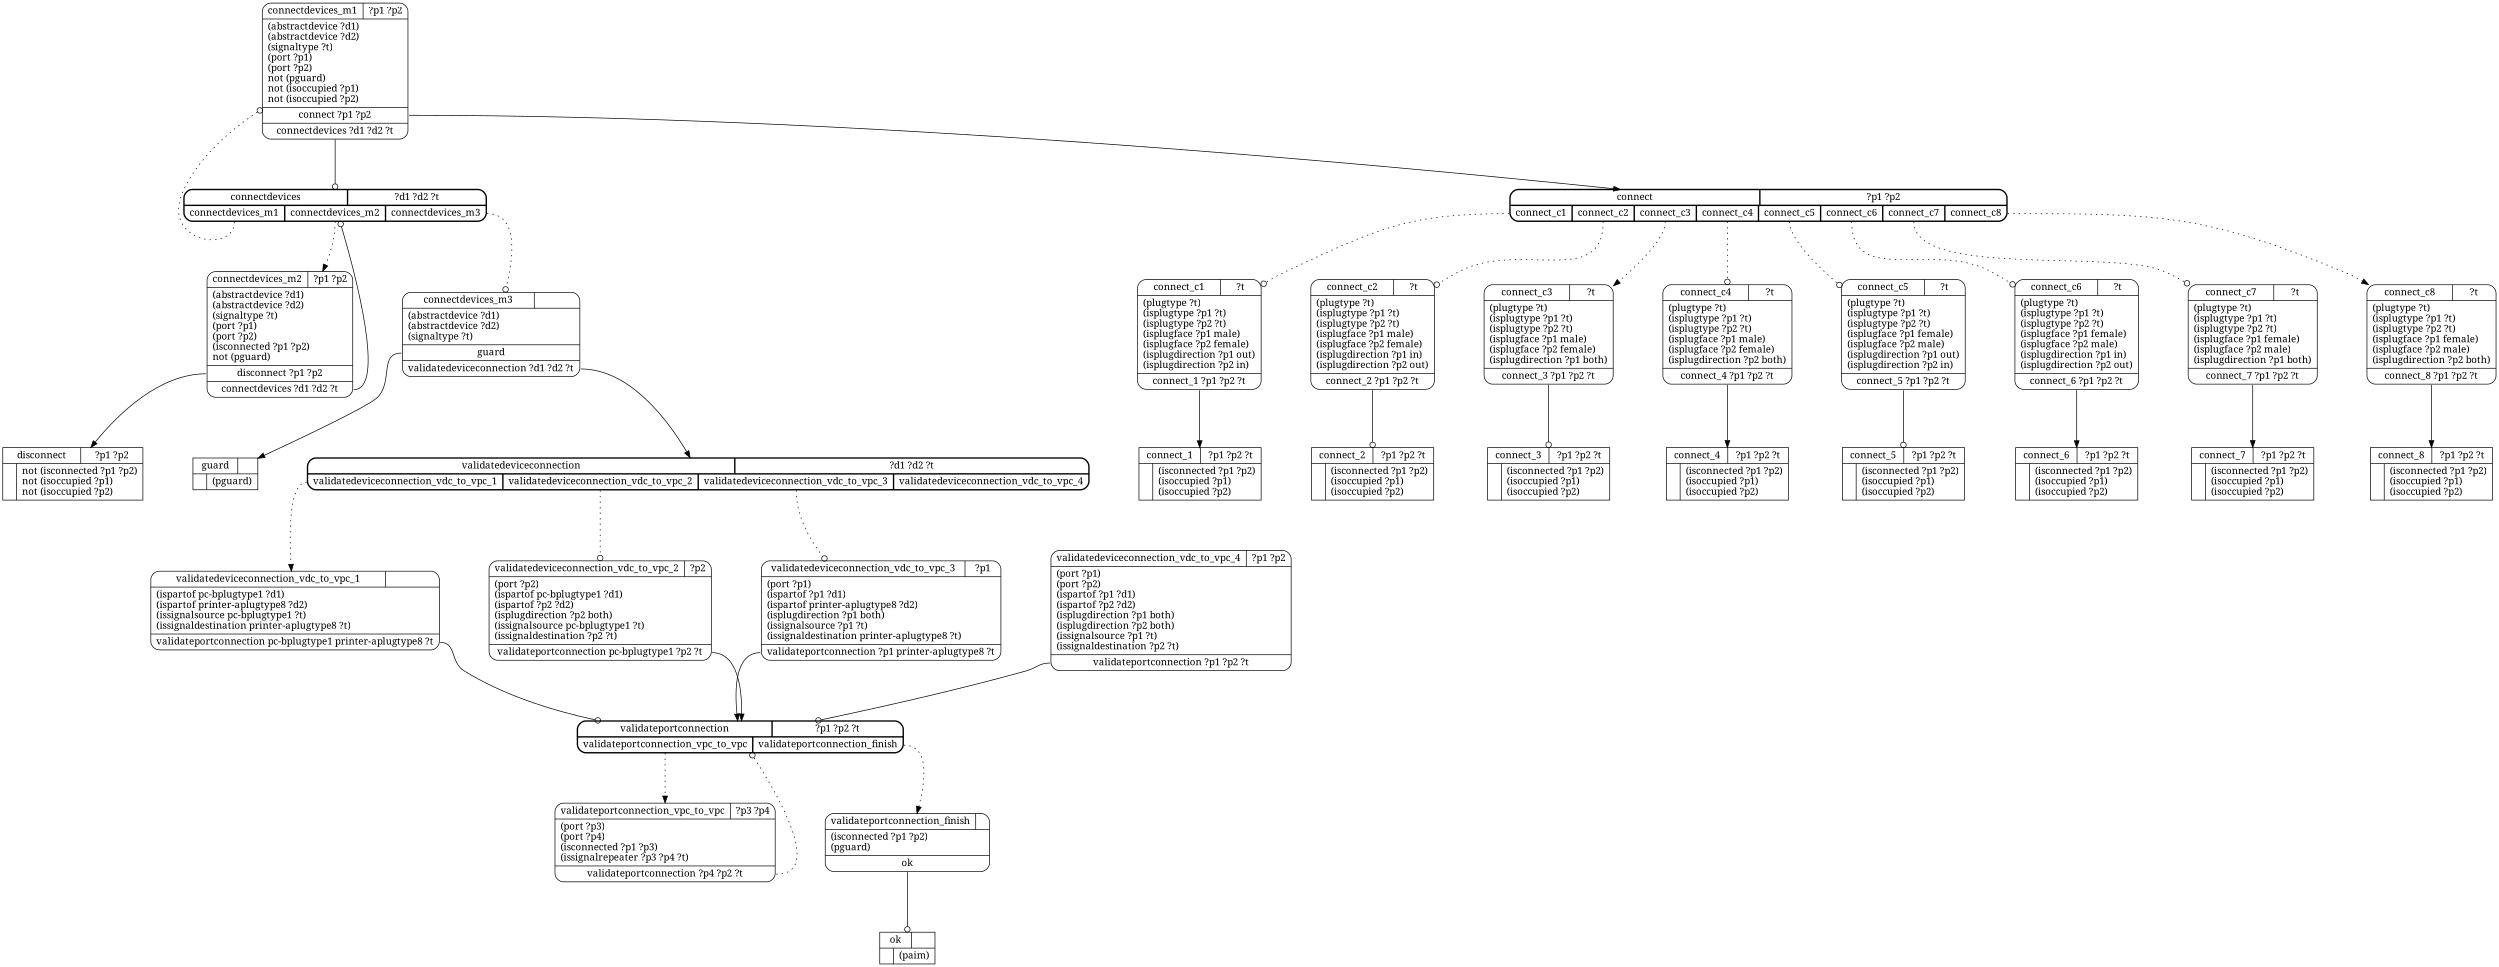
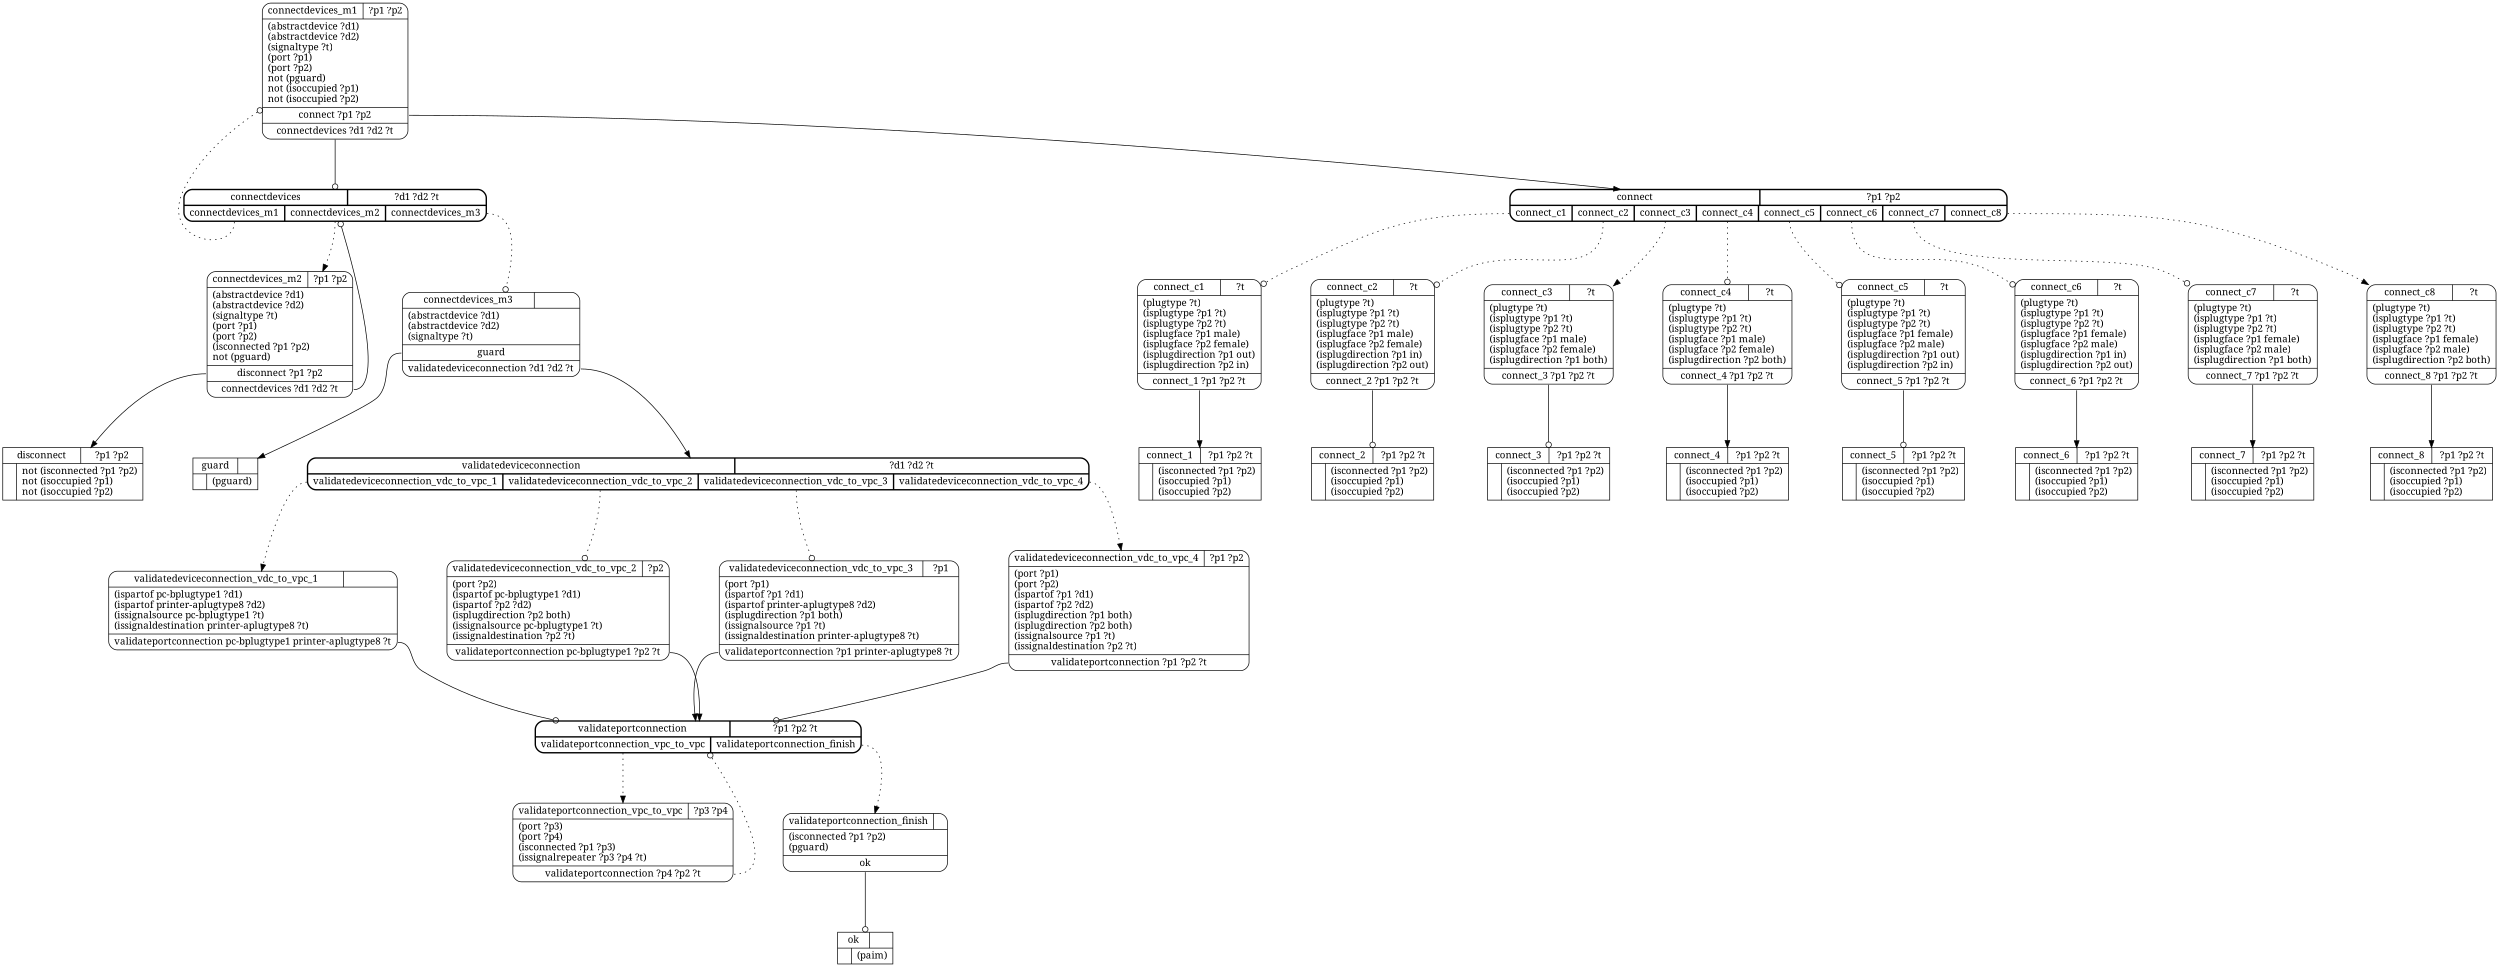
edge "validatedeviceconnection" -> "validatedeviceconnection_vdc_to_vpc_4": added
